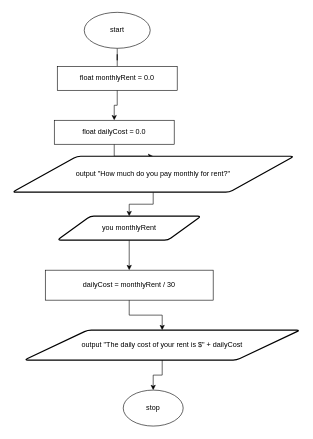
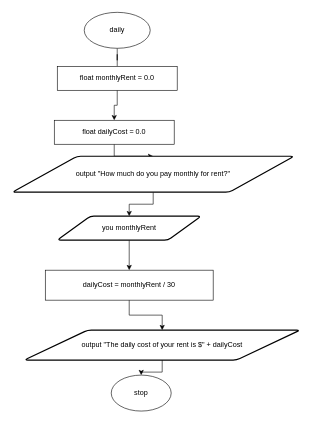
node "start": label "start" -> "daily"
node "stop": moved (153, 408) -> (141, 393)
